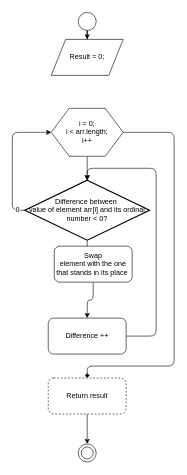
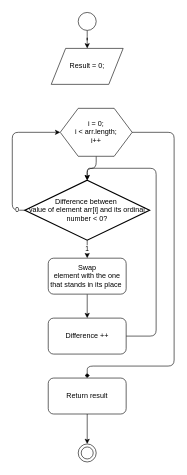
node "Result = 0;": moved (87, 57) -> (87, 66)
node "i = 0; i < arr.length; i++": moved (87, 132) -> (96, 132)
node "Swap element with the one that stands in its place": moved (93, 264) -> (87, 276)
node "Return result": style dashed -> solid
